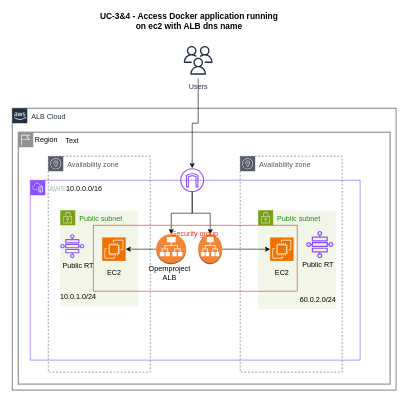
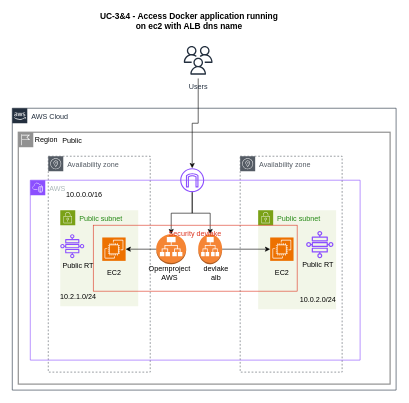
node "ALB Cloud": label "ALB Cloud" -> "AWS Cloud"
node "Text": label "Text" -> "Public"
node "10.0.0.0/16": moved (84, 189) -> (84, 195)
node "Security group": label "Security group" -> "Security devlake"
node "Opernproject ALB": label "Opernproject ALB" -> "Opernproject AWS"
node "devlake alb": added
node "10.0.1.0/24": label "10.0.1.0/24" -> "10.2.1.0/24"
node "60.0.2.0/24": label "60.0.2.0/24" -> "10.0.2.0/24"
